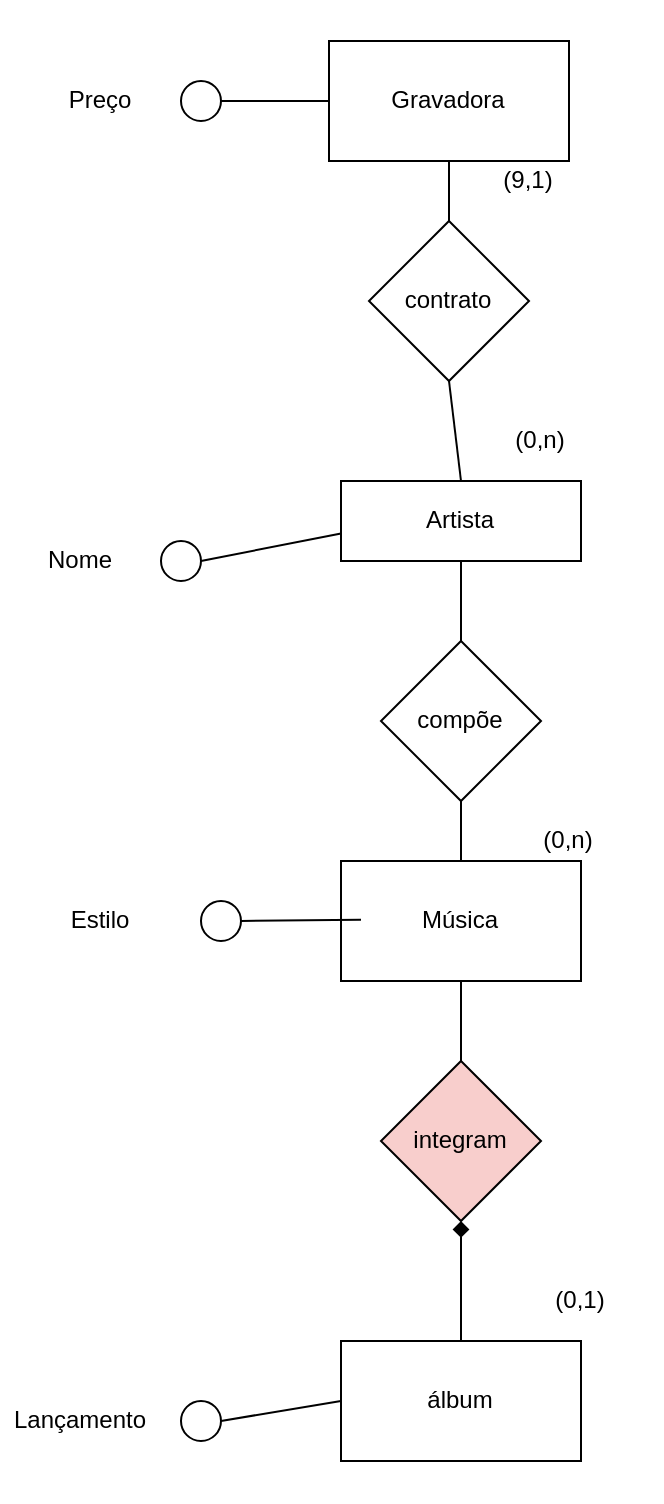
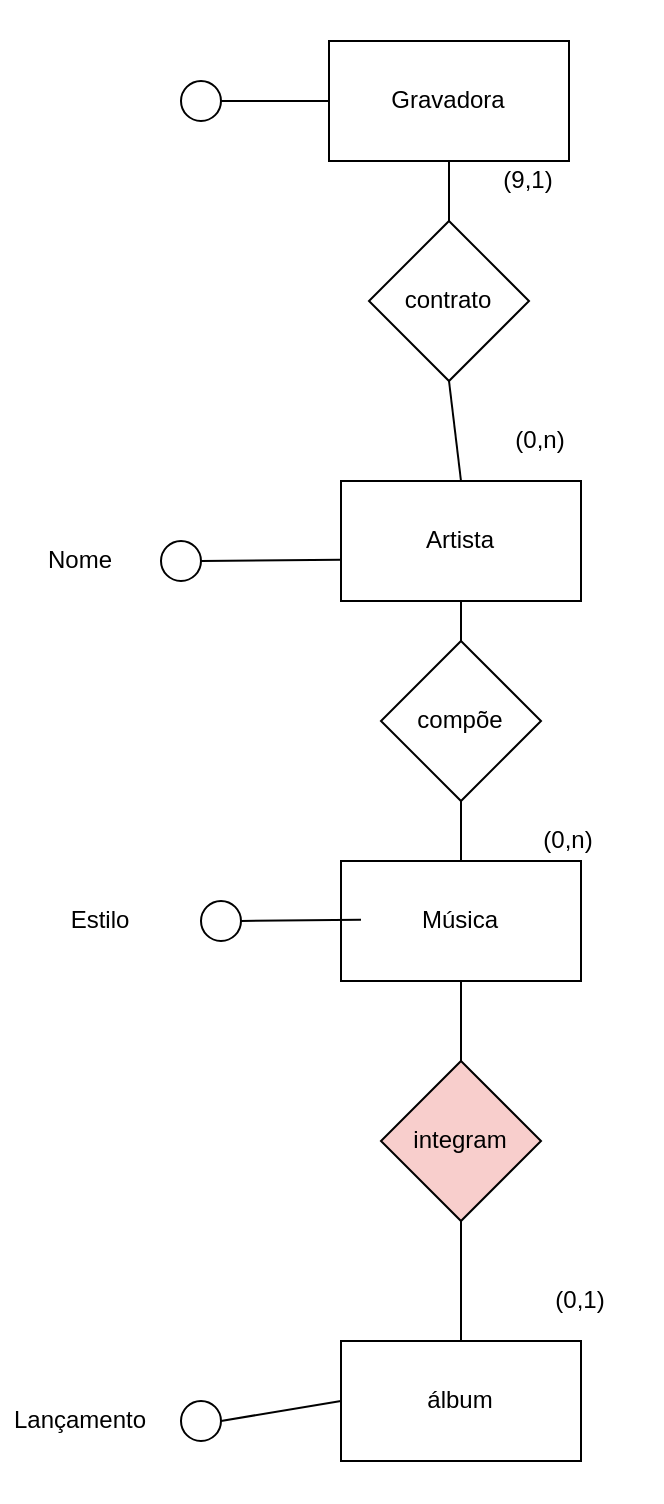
node "Preço": removed
node "Artista": size 240x80 -> 240x120
edge "álbum" -> "integram": arrowhead diamond -> none
